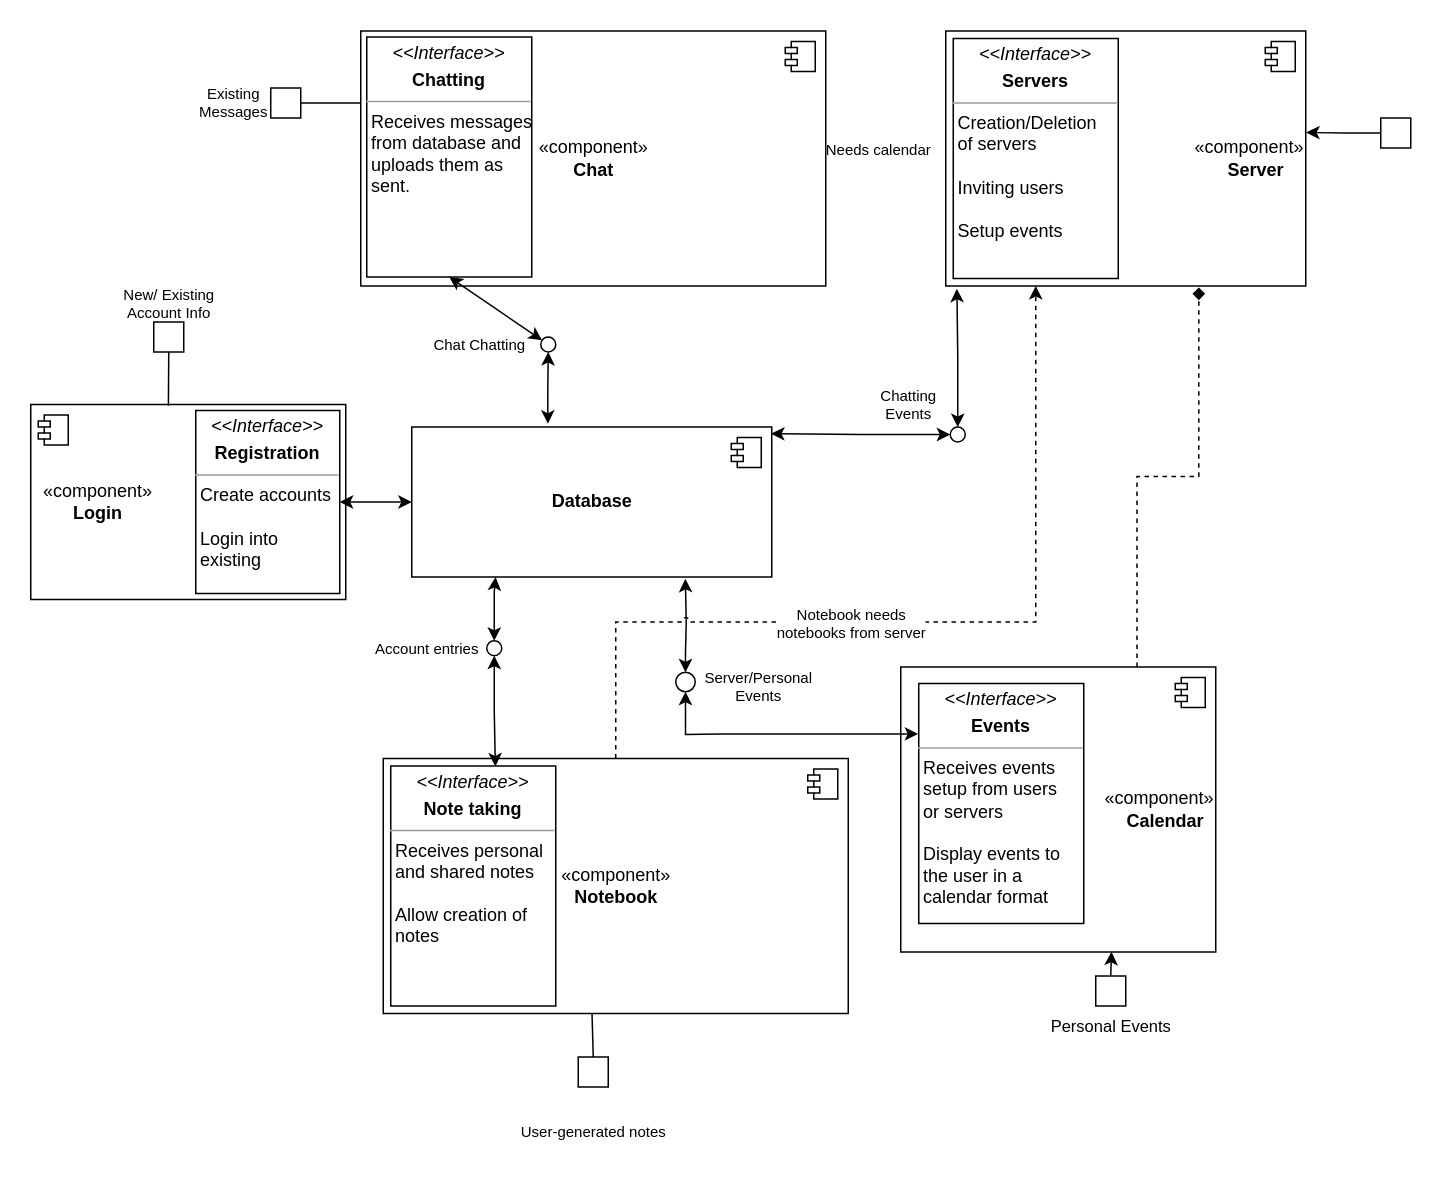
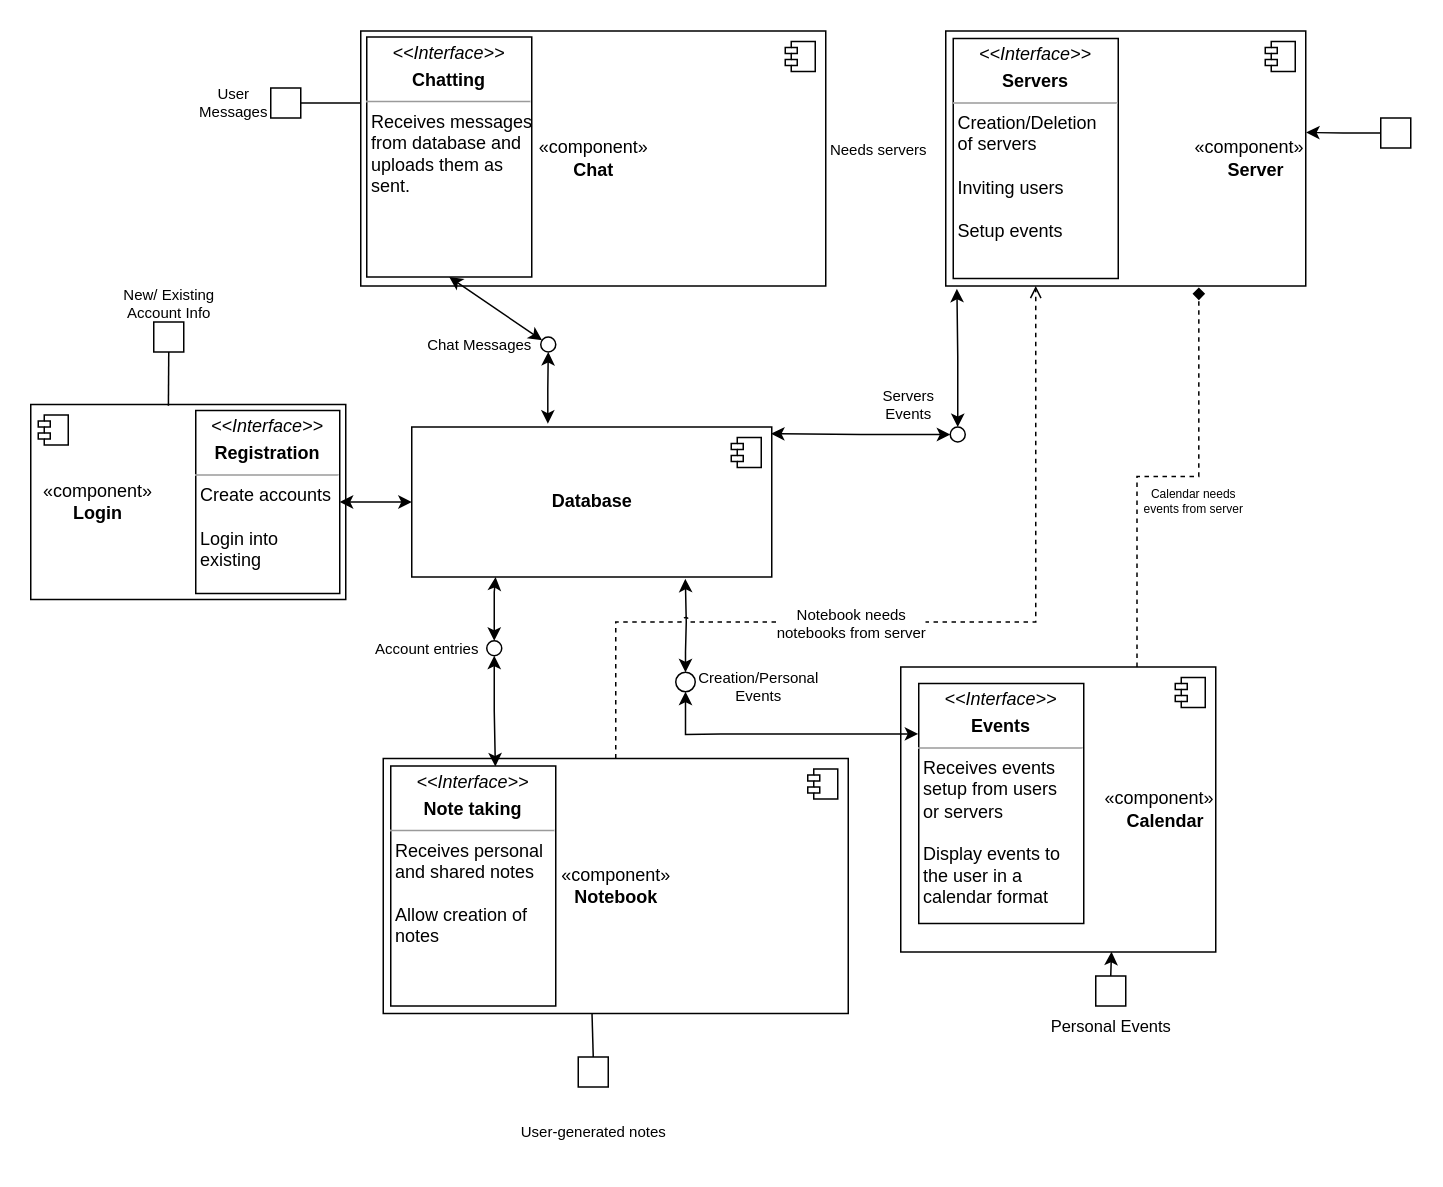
node "Existing Messages": label "Existing Messages" -> "User Messages"
node "Needs calendar": label "Needs calendar" -> "Needs servers"
edge "«component» Notebook" -> "«component» Server": arrowhead classic -> open
node "Chat Chatting": label "Chat Chatting" -> "Chat Messages"
node "Chatting Events": label "Chatting Events" -> "Servers Events"
node "Calendar needs events from server": added
node "Server/Personal Events": label "Server/Personal Events" -> "Creation/Personal Events"
